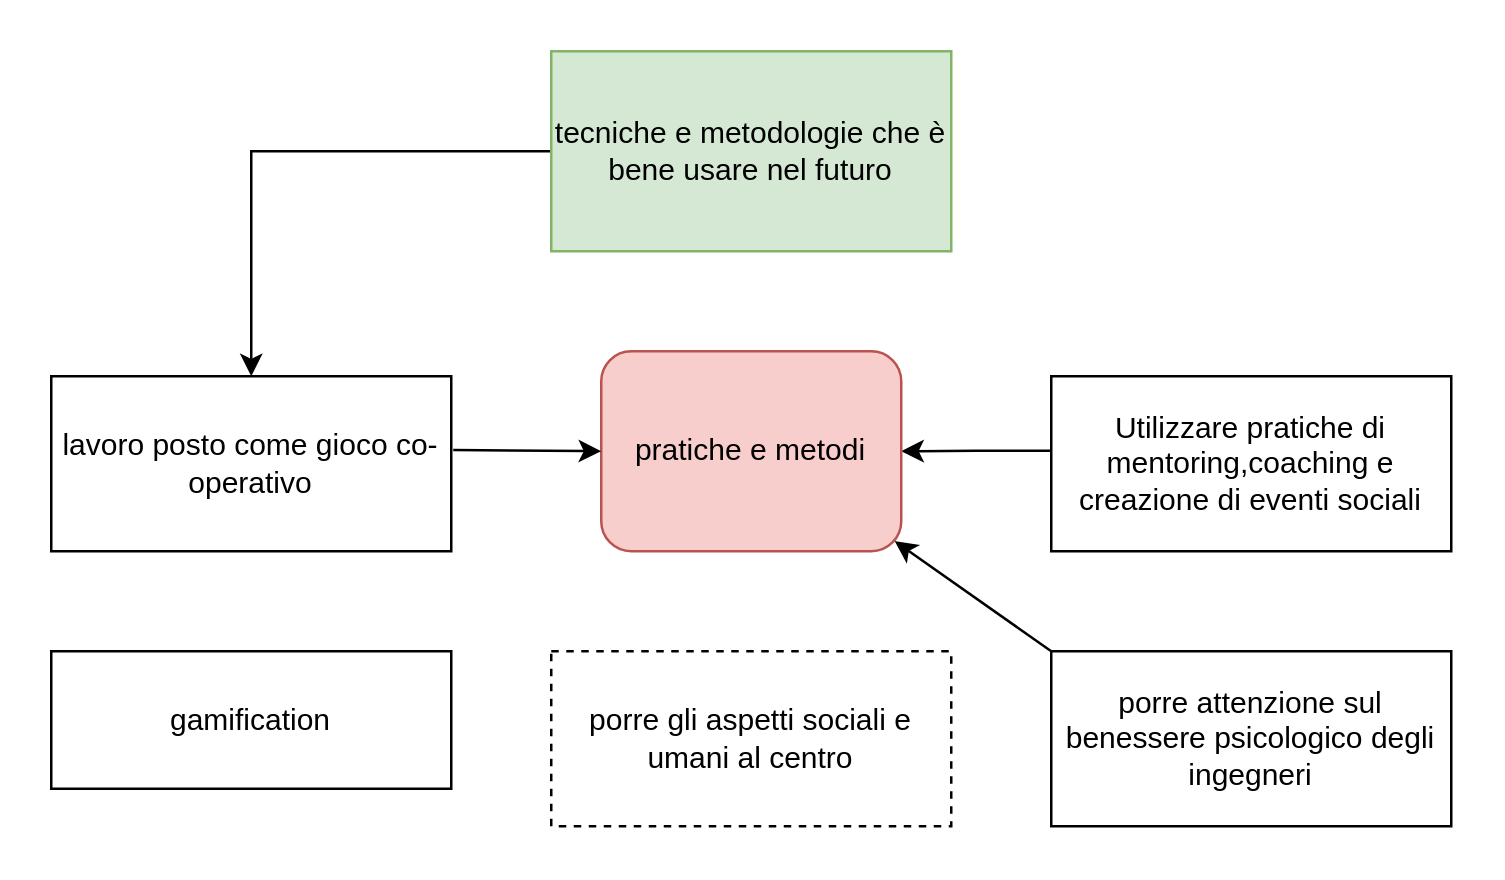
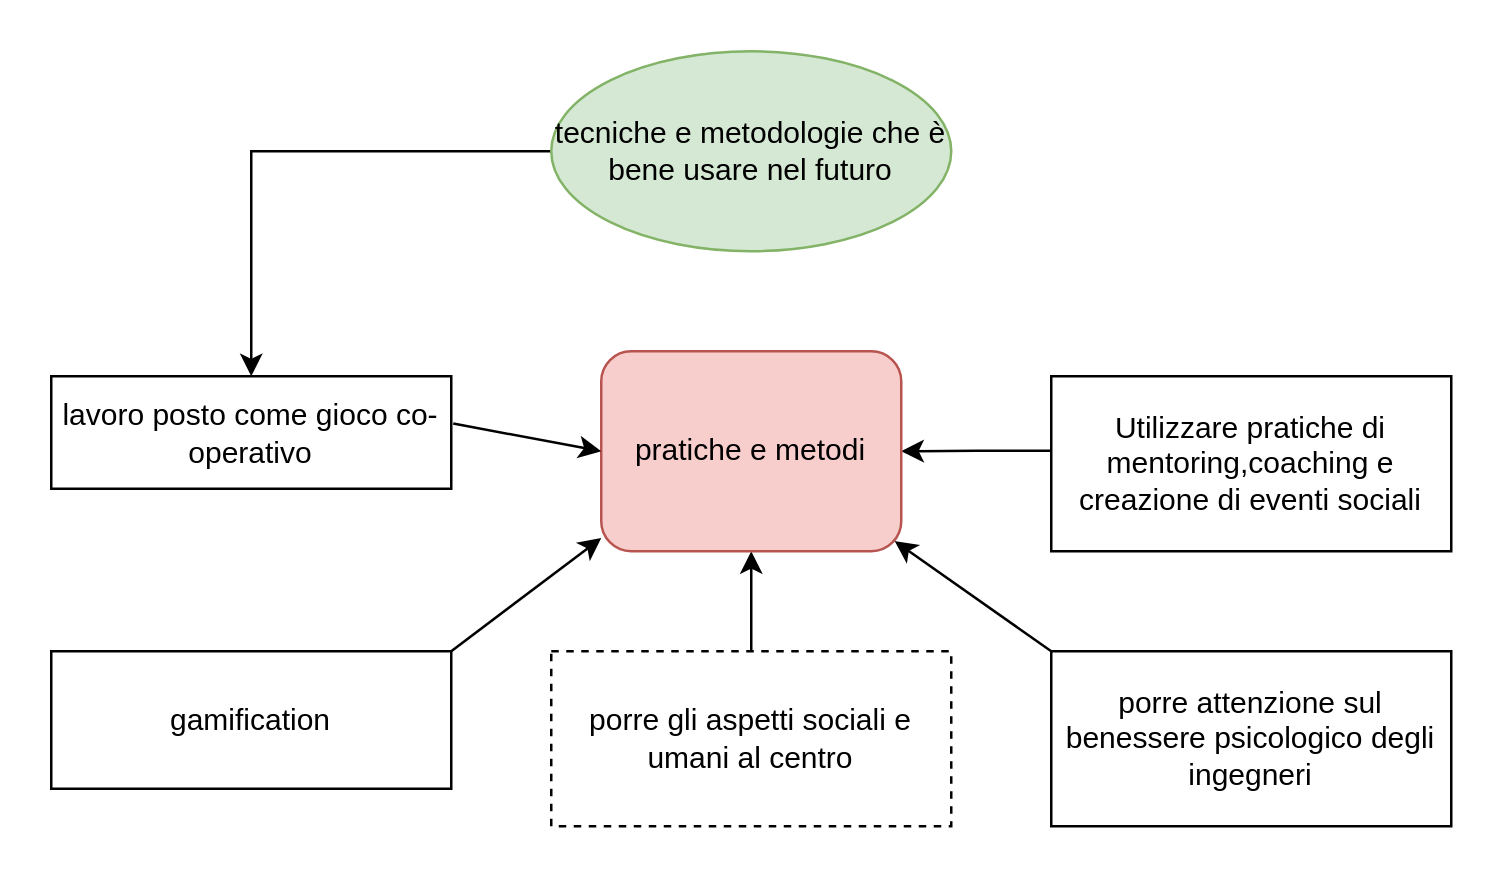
node "tecniche e metodologie che è bene usare nel futuro": shape rectangle -> ellipse
node "lavoro posto come gioco co-operativo": size 400x175 -> 400x113
edge "gamification" -> "pratiche e metodi": added
edge "porre gli aspetti sociali e umani al centro" -> "pratiche e metodi": added
